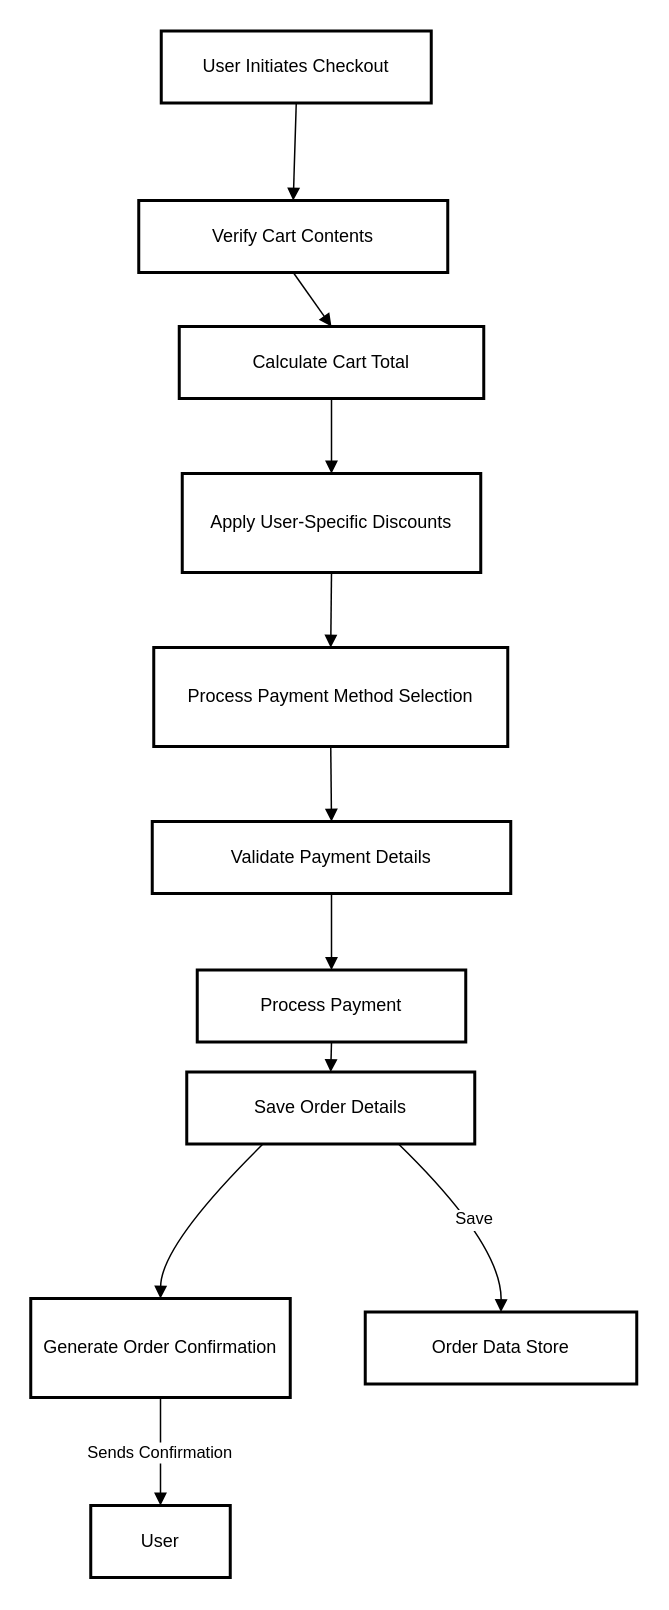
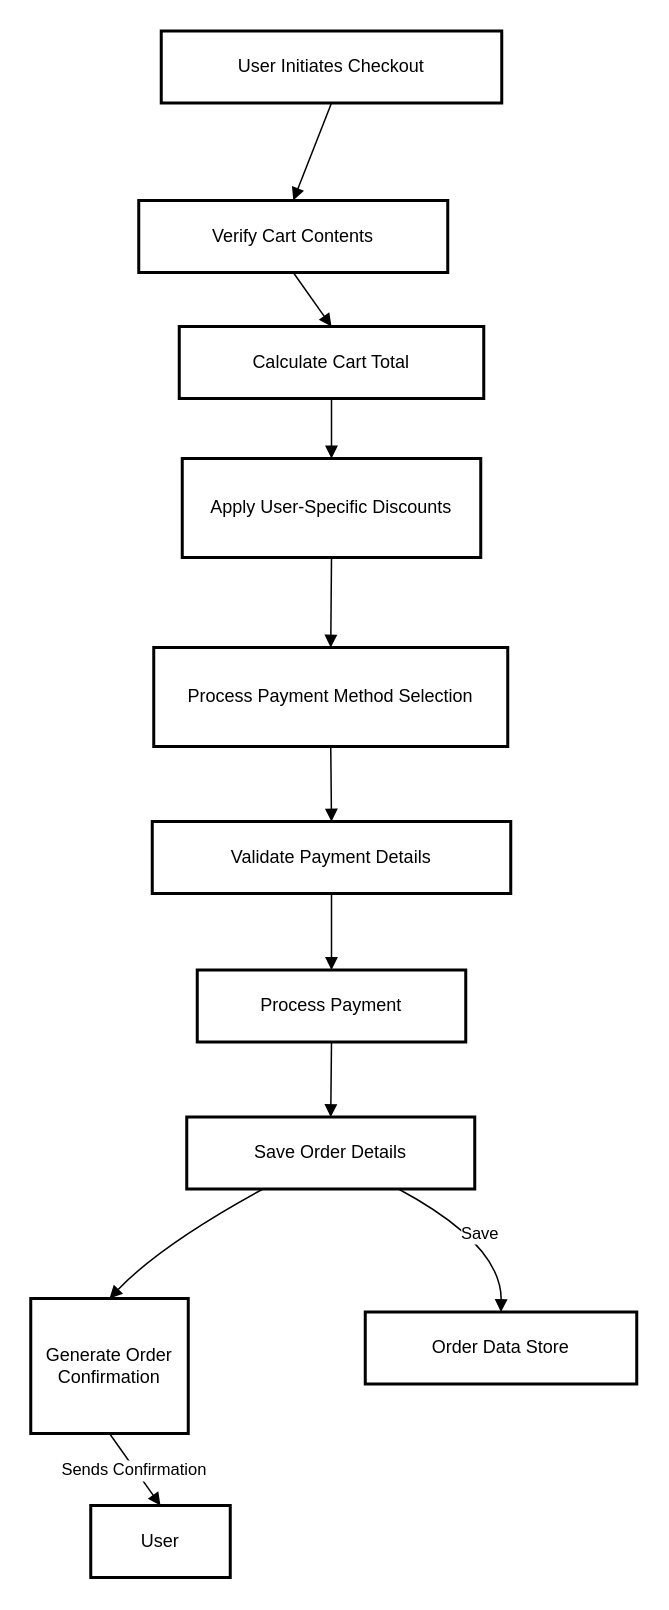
node "User Initiates Checkout": size 270x72 -> 341x72
node "Apply User-Specific Discounts": moved (332, 523) -> (332, 508)
node "Save Order Details": moved (331, 1108) -> (331, 1153)
node "Generate Order Confirmation": size 260x99 -> 158x135
